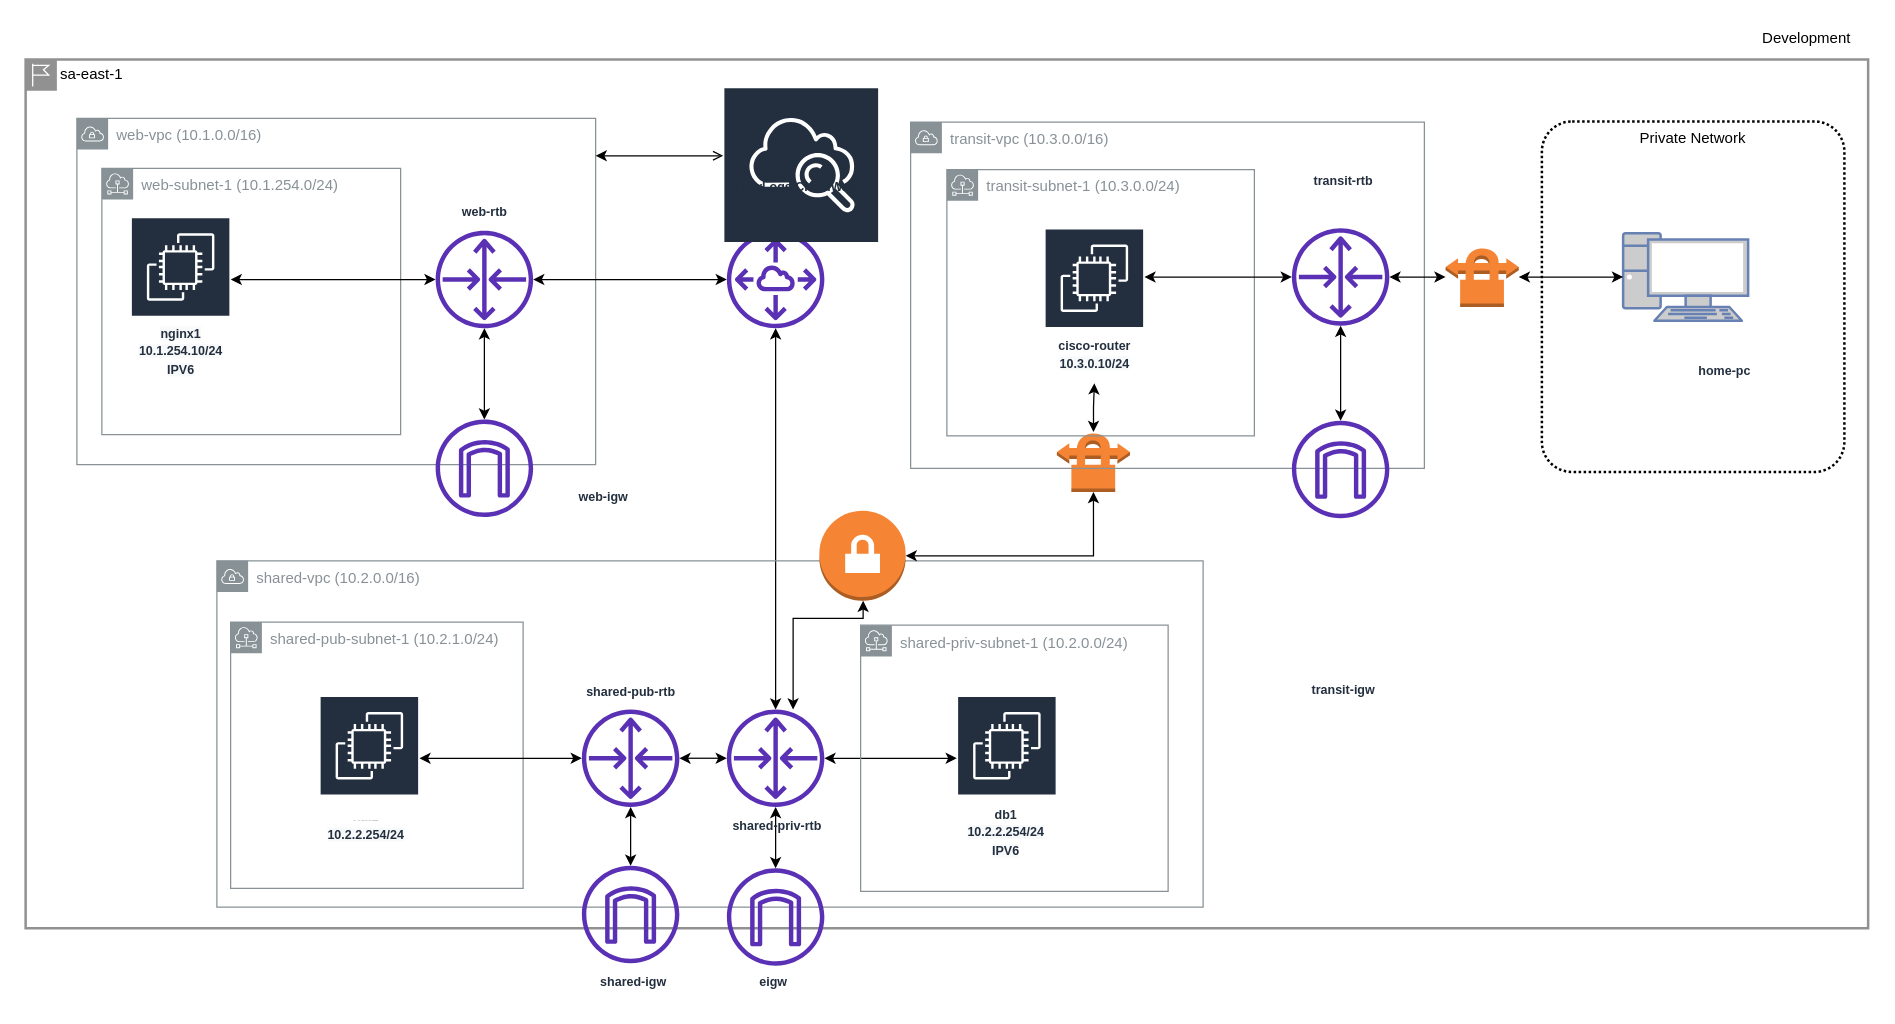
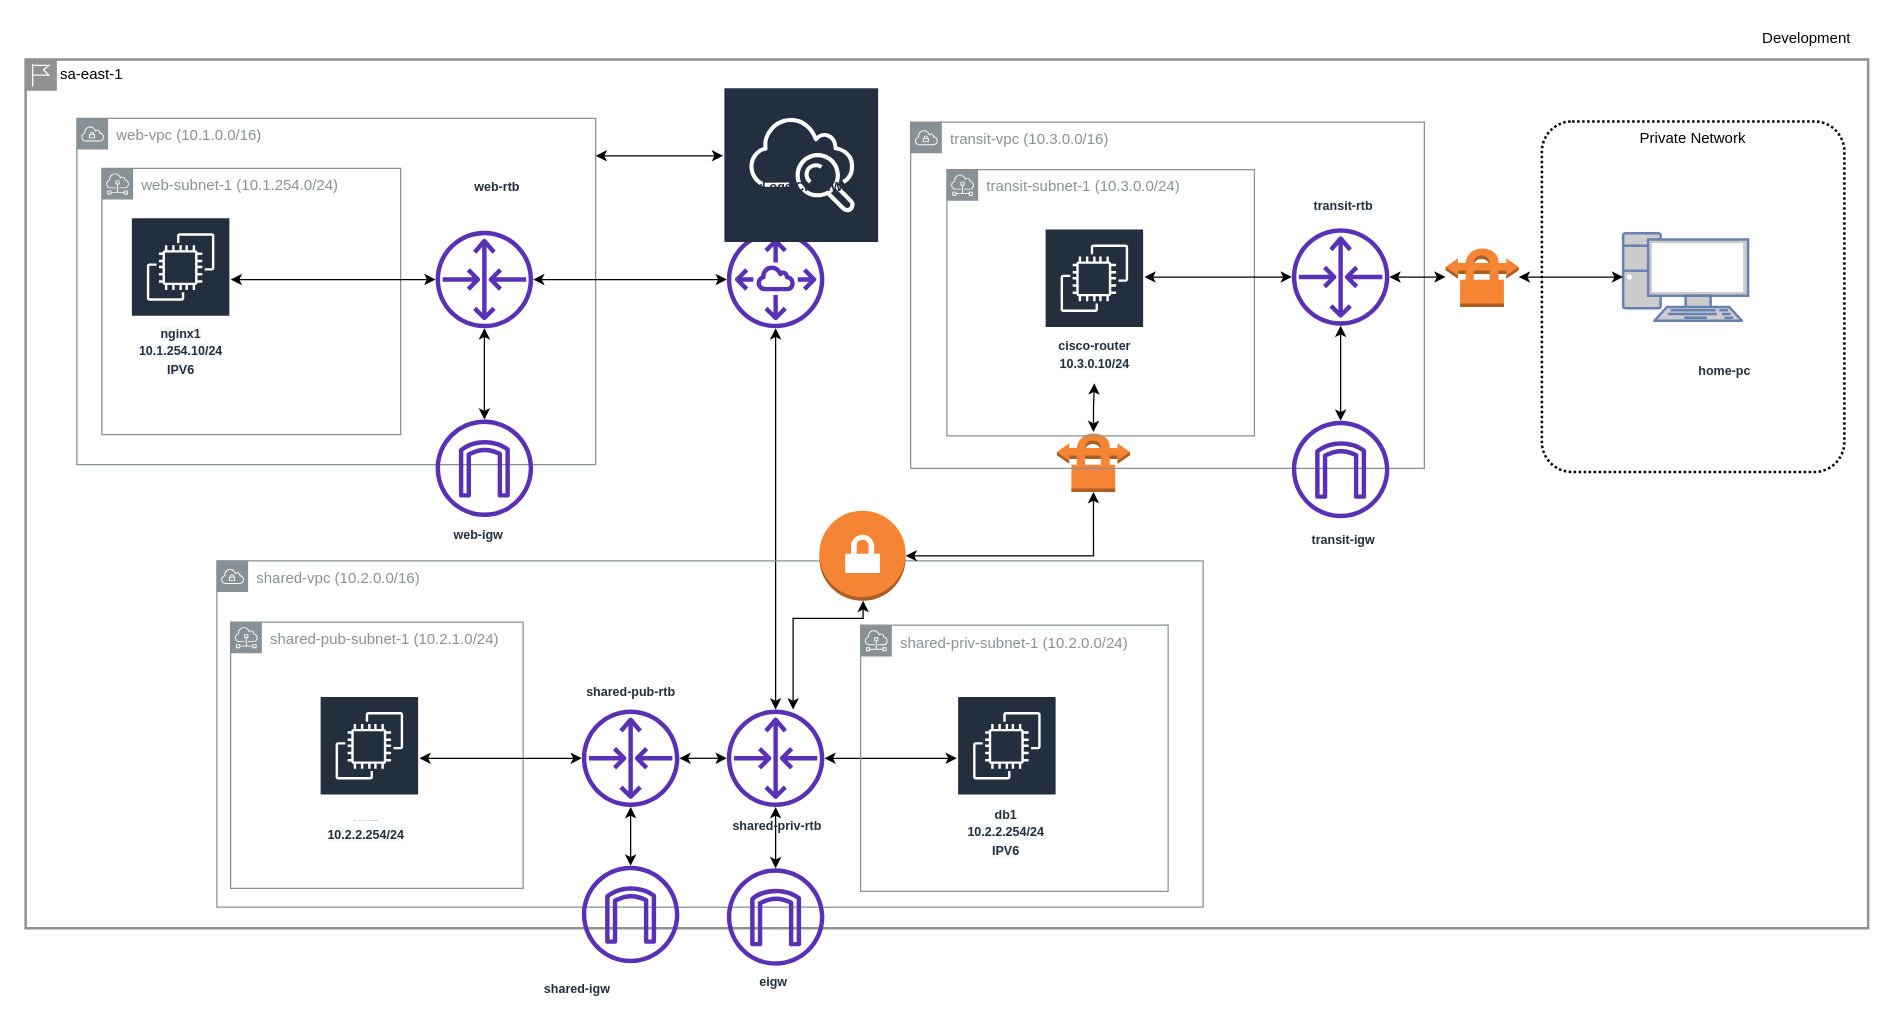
edge "FlowLogs CloudWatch" -- "web-vpc (10.1.0.0/16)": arrowhead open -> classic
node "transit-rtb": moved (1344, 179) -> (1344, 204)
node "web-rtb": moved (484, 211) -> (497, 186)
node "web-igw": moved (604, 496) -> (479, 533)
node "transit-igw": moved (1344, 688) -> (1344, 538)
node "shared-igw": moved (634, 981) -> (578, 987)
